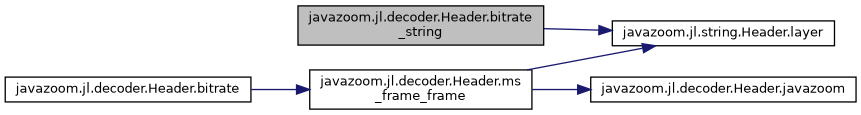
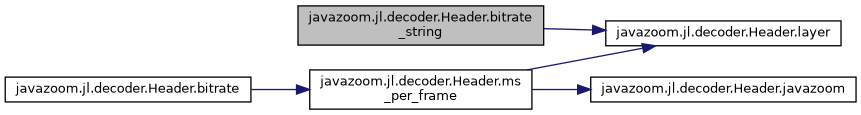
node "javazoom.jl.string.Header.layer": label "javazoom.jl.string.Header.layer" -> "javazoom.jl.decoder.Header.layer"
node "javazoom.jl.decoder.Header.ms _frame_frame": label "javazoom.jl.decoder.Header.ms _frame_frame" -> "javazoom.jl.decoder.Header.ms _per_frame"
